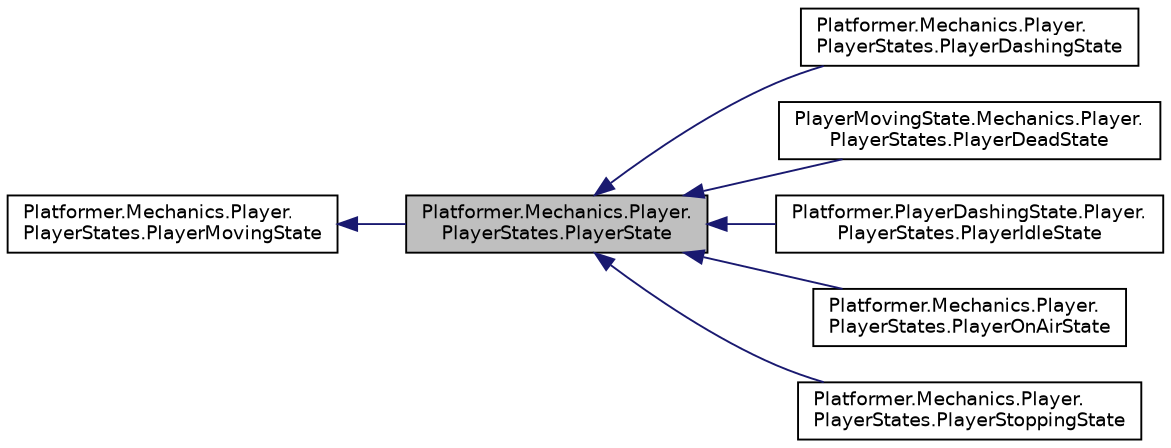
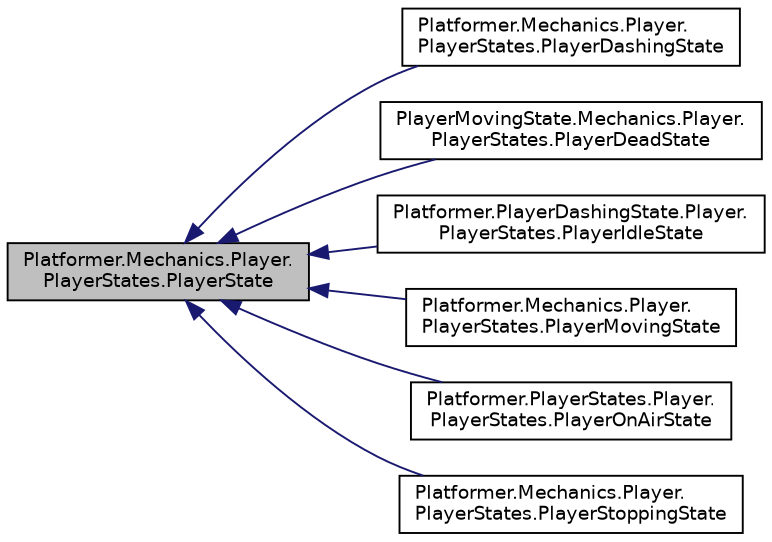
edge "Platformer.Mechanics.Player. PlayerStates.PlayerState" -> "Platformer.Mechanics.Player. PlayerStates.PlayerMovingState": reversed
node "Platformer.Mechanics.Player. PlayerStates.PlayerOnAirState": label "Platformer.Mechanics.Player. PlayerStates.PlayerOnAirState" -> "Platformer.PlayerStates.Player. PlayerStates.PlayerOnAirState"
